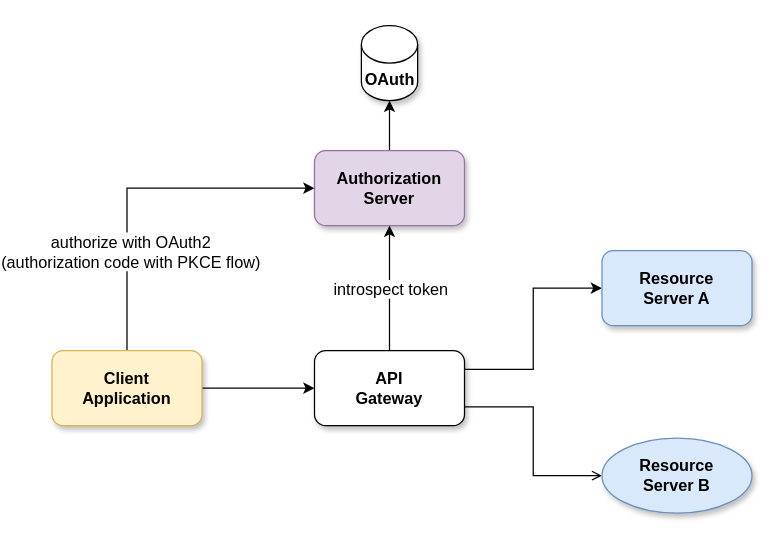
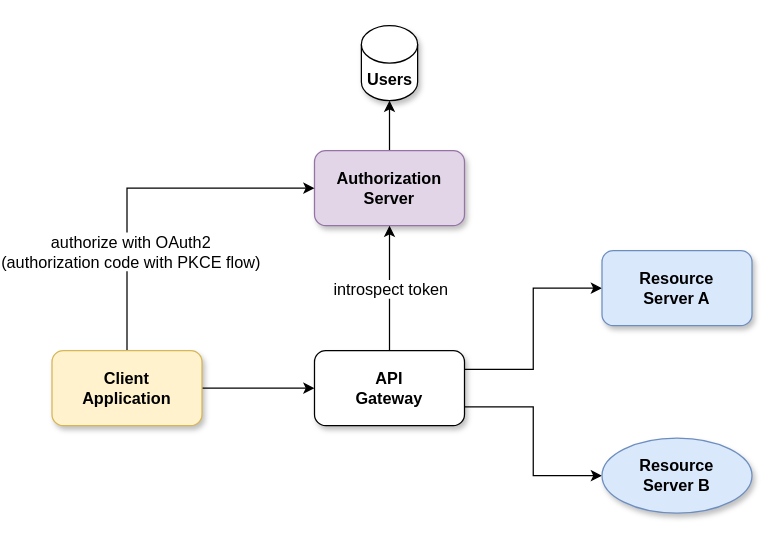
node "OAuth": label "OAuth" -> "Users"
edge "API Gateway" -> "Resource Server B": arrowhead open -> classic
